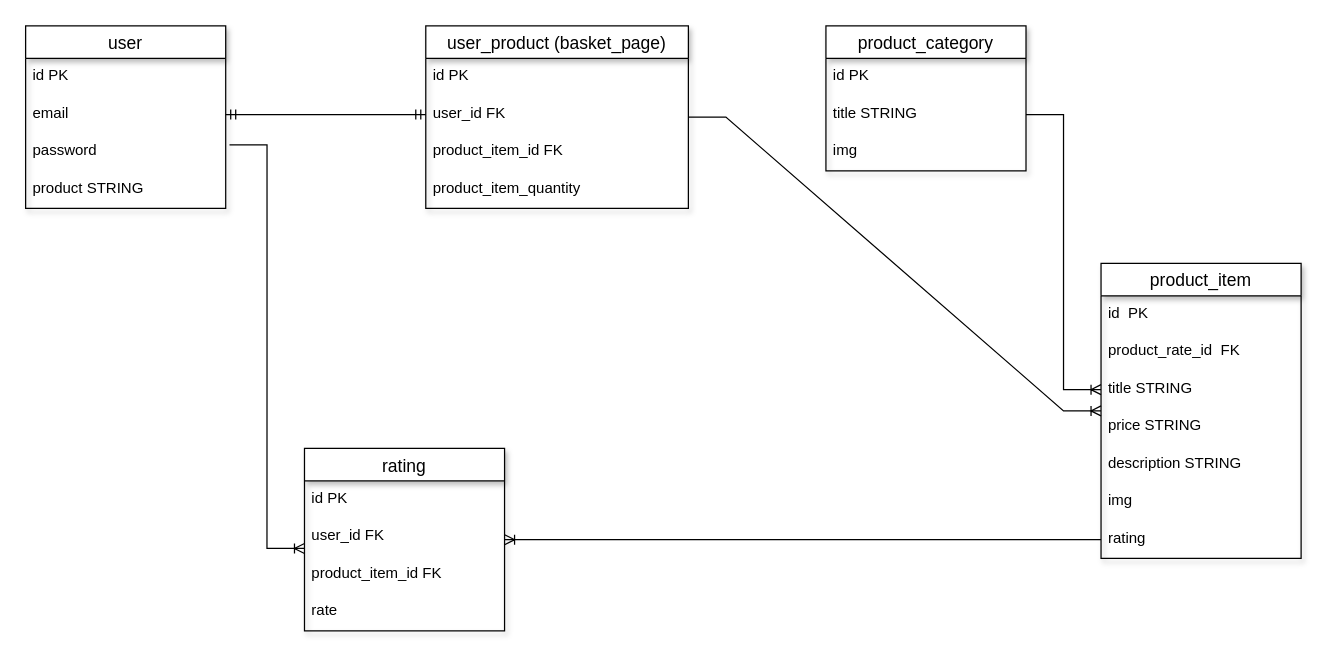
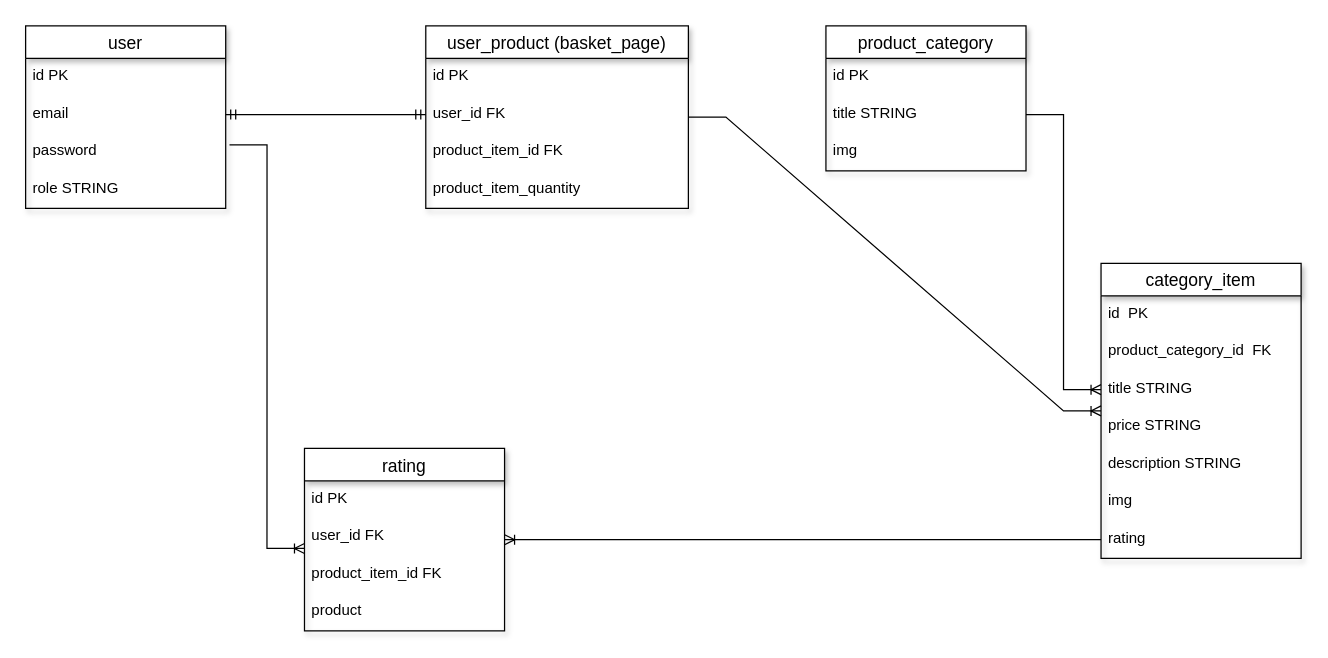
node "product STRING": label "product STRING" -> "role STRING"
node "product_item": label "product_item" -> "category_item"
node "product_rate_id FK": label "product_rate_id FK" -> "product_category_id FK"
node "rate": label "rate" -> "product"
